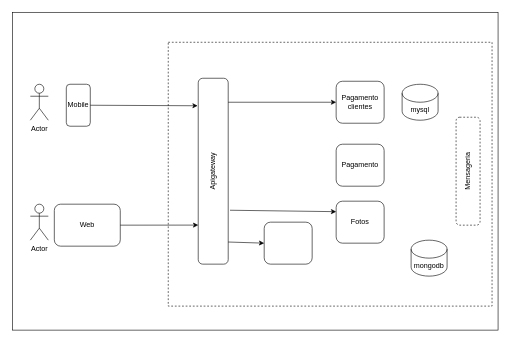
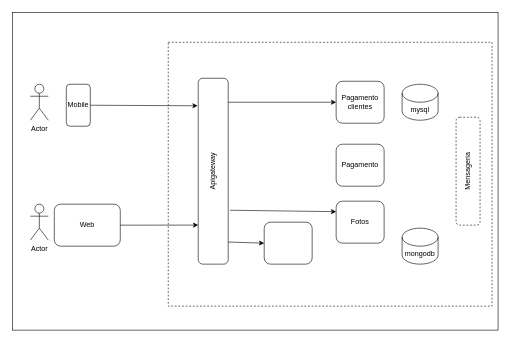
node "mongodb": moved (429, 258) -> (420, 246)
